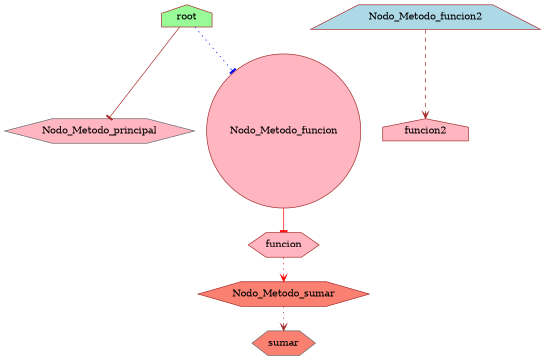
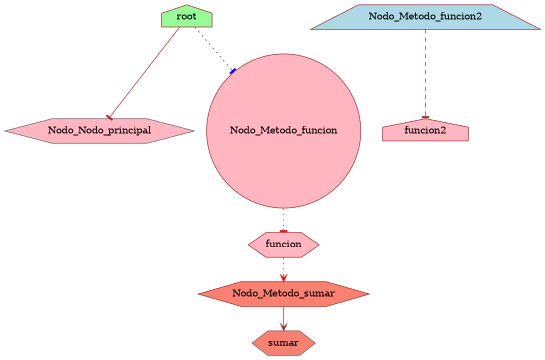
edge "Nodo_Metodo_funcion2" -> "funcion2": arrowhead vee -> tee
node "Nodo_Metodo_principal": label "Nodo_Metodo_principal" -> "Nodo_Nodo_principal"
edge "Nodo_Metodo_funcion" -> "funcion": style solid -> dotted
edge "Nodo_Metodo_sumar" -> "sumar": style dotted -> solid
